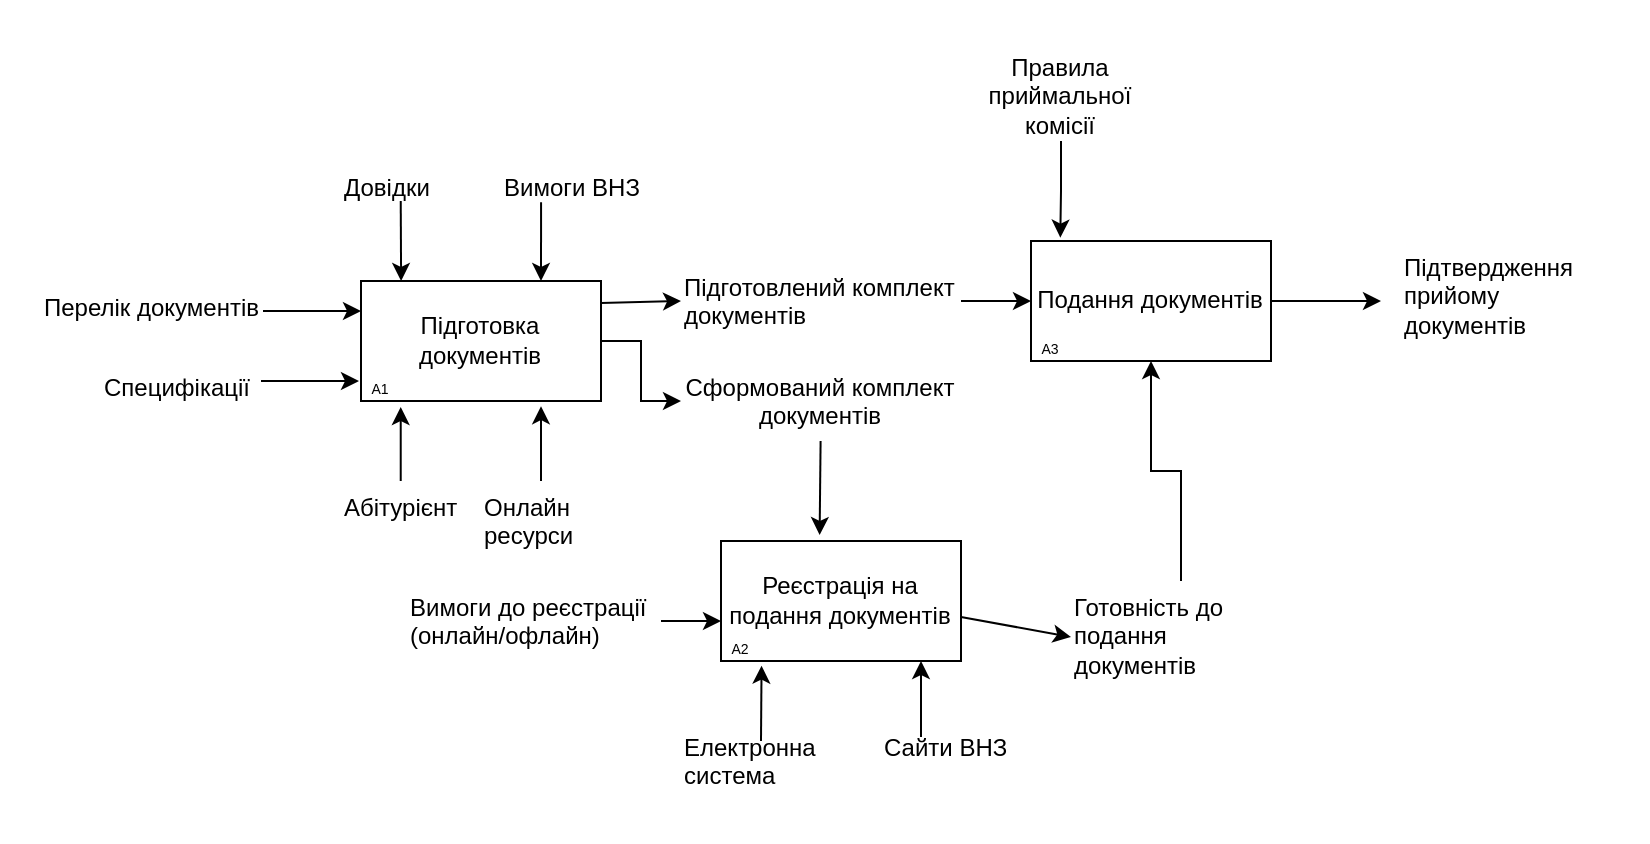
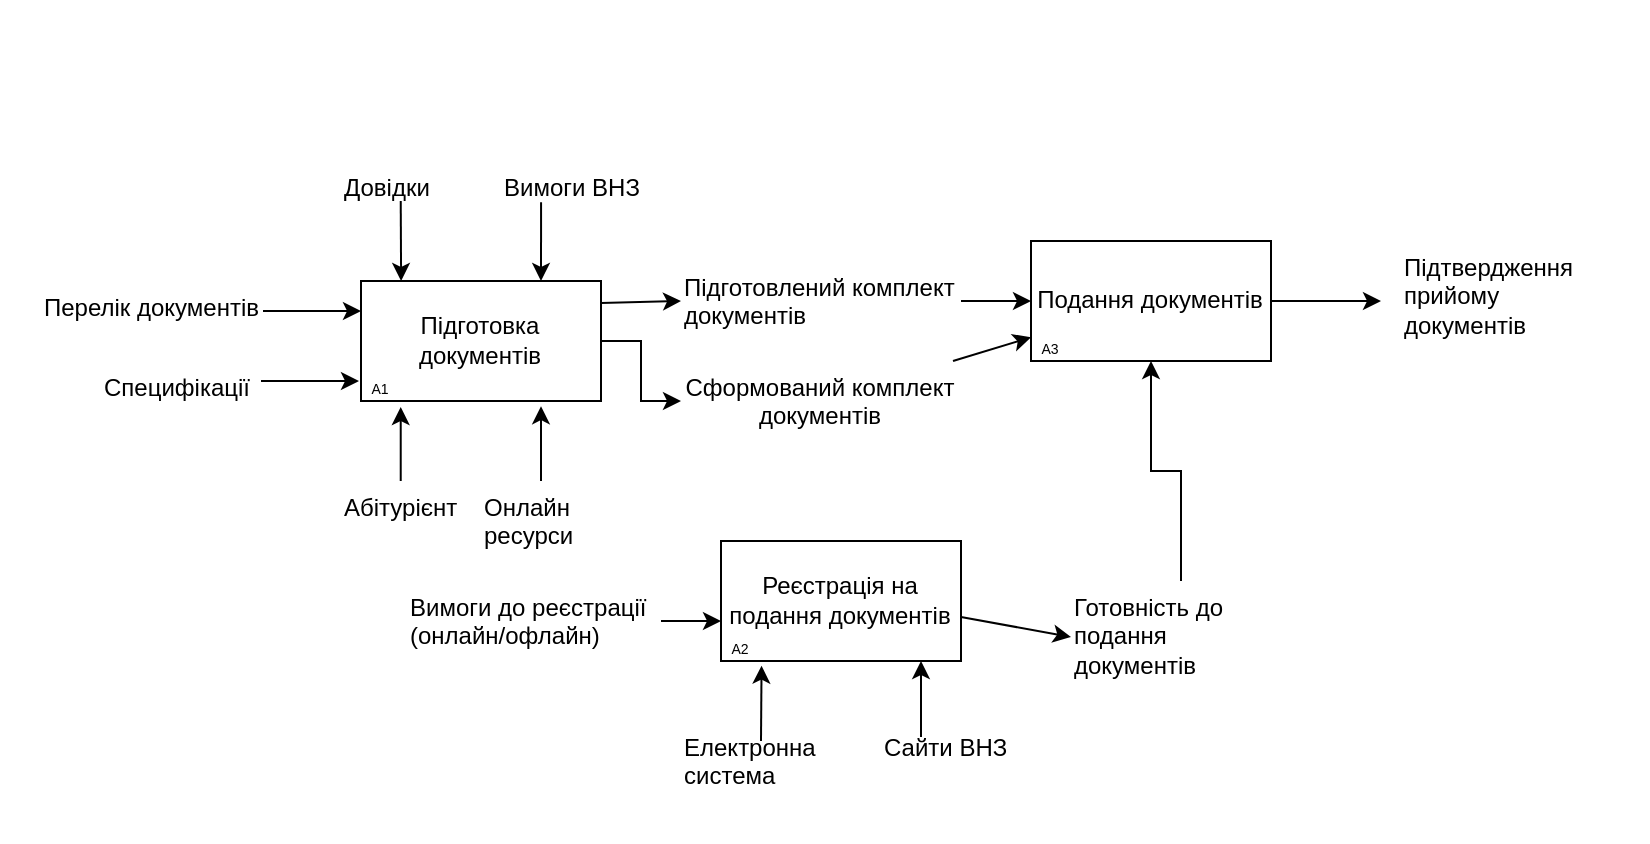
node "Правила приймальної комісії": removed
edge "Правила приймальної комісії" -> "Подання документів": removed
edge "Сформований комплект документів" -> "Реєстрація на подання документів": now "Сформований комплект документів" -> "Подання документів"
